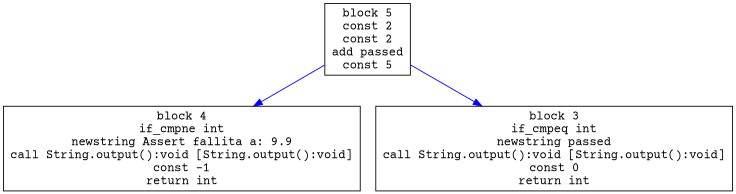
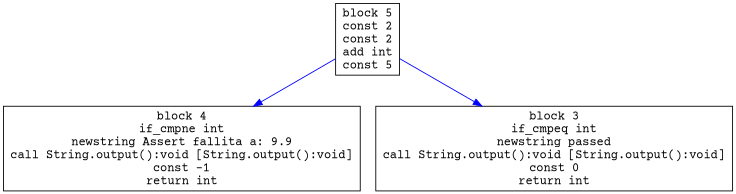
node "block 5 const 2 const 2 add passed const 5": label "block 5 const 2 const 2 add passed const 5" -> "block 5 const 2 const 2 add int const 5"
